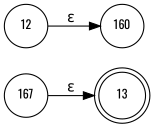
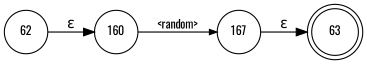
node "12": label "12" -> "62"
edge "160" -> "167": added, label "<random>"
node "13": label "13" -> "63"
